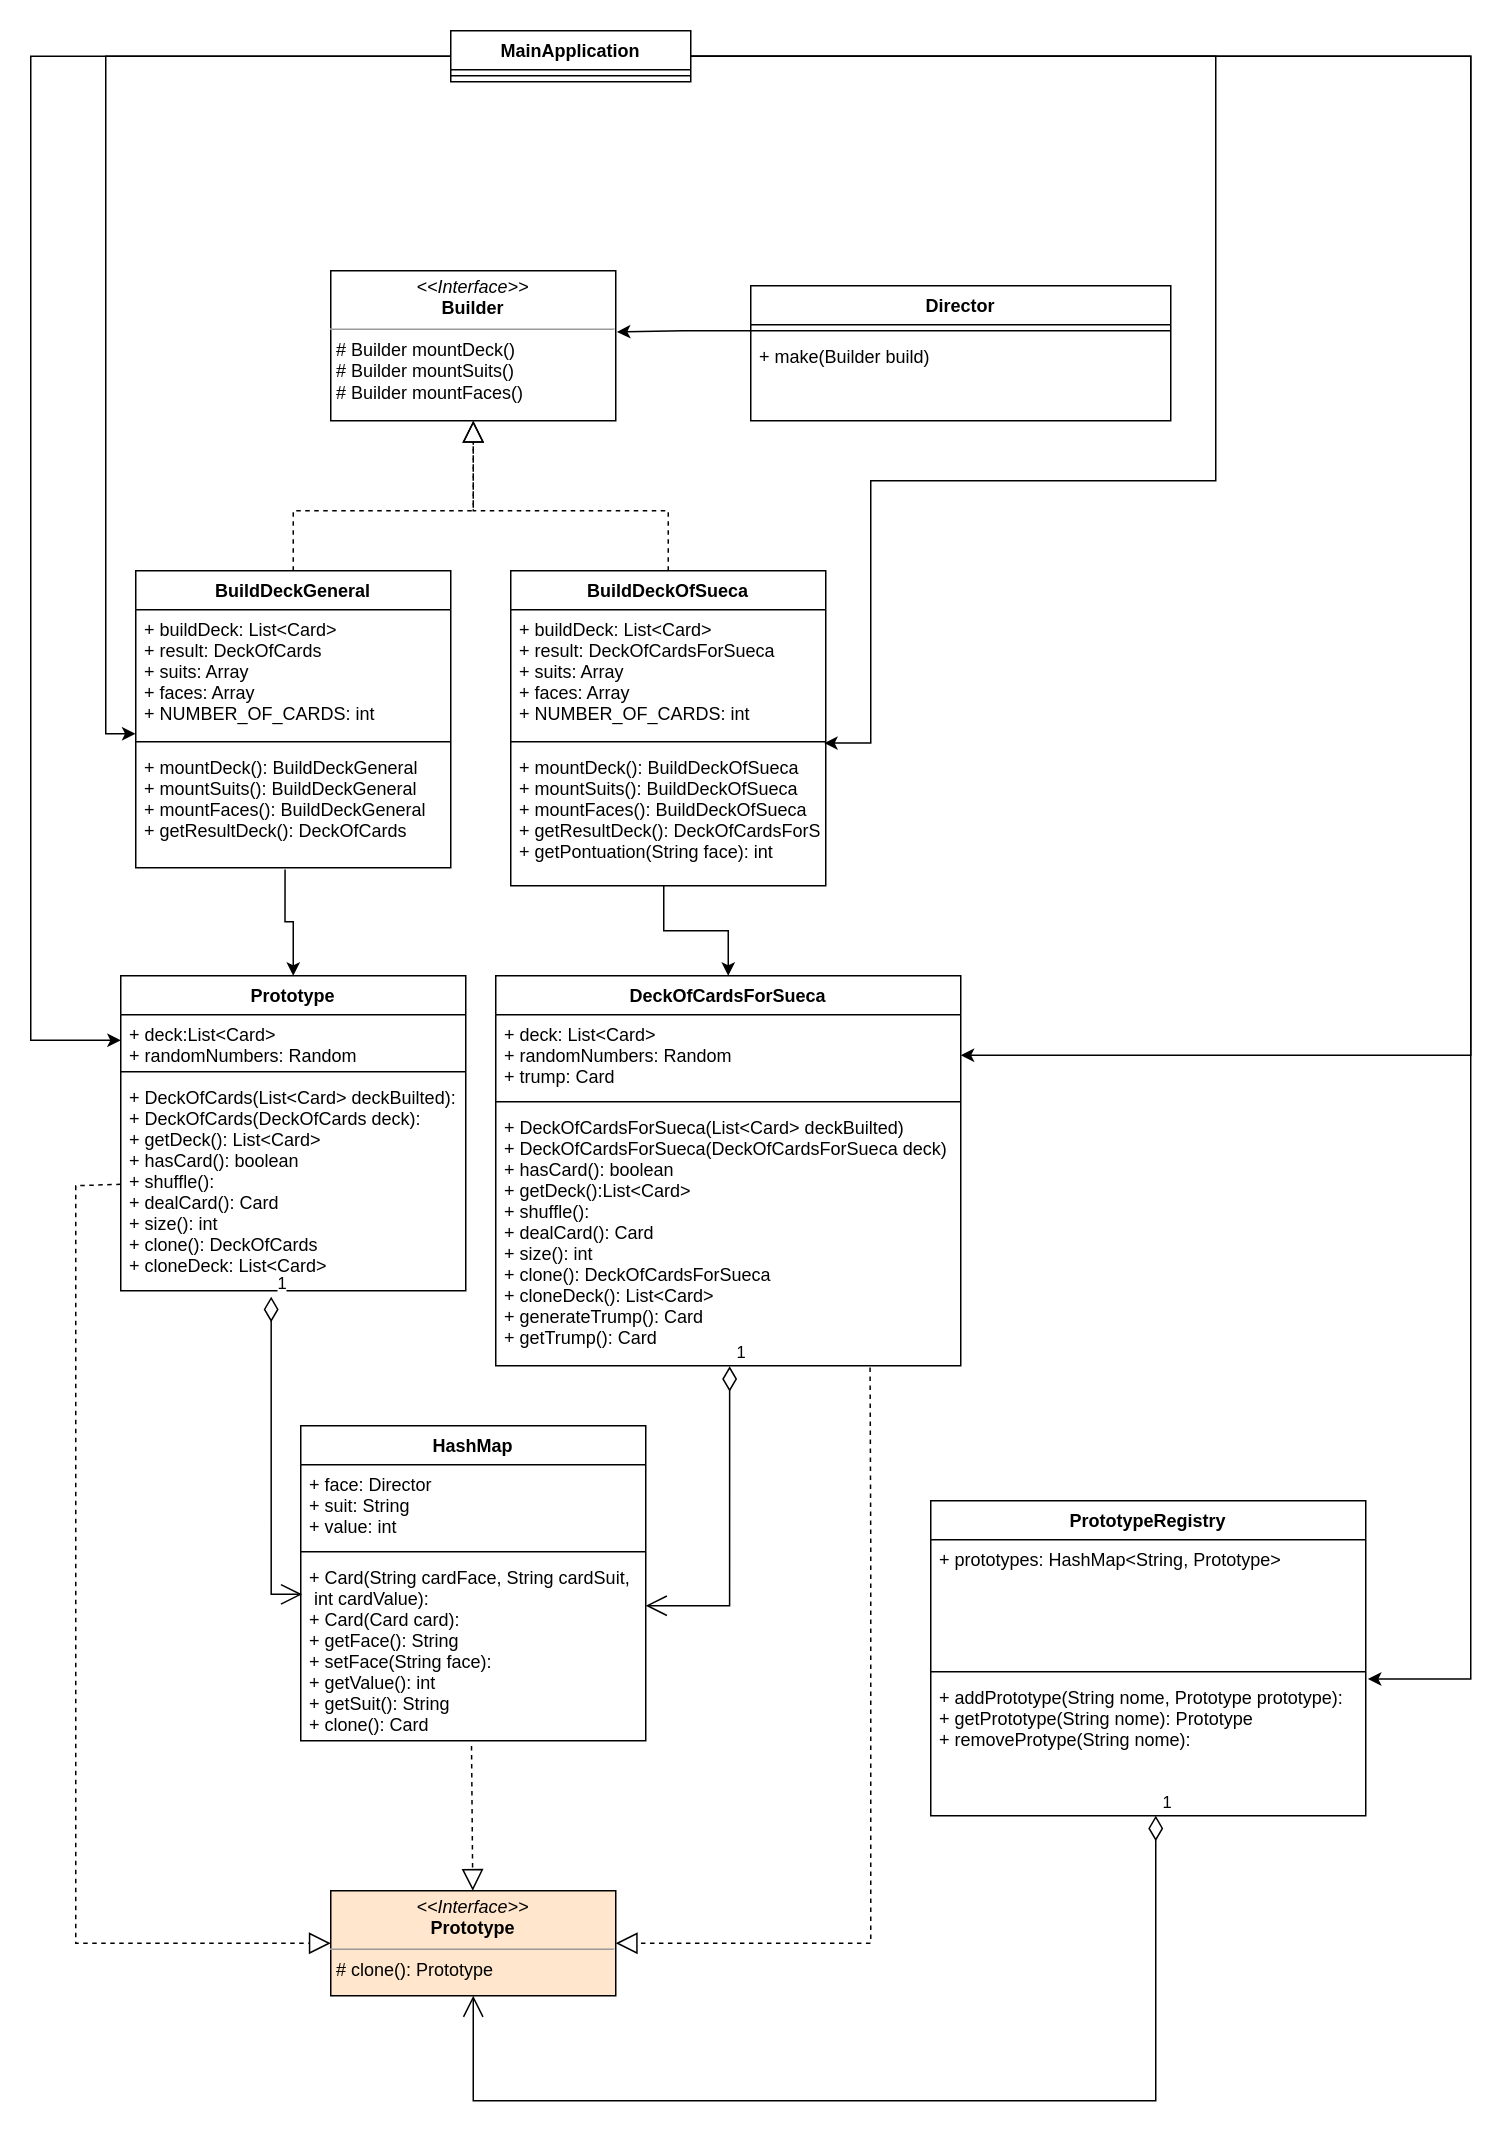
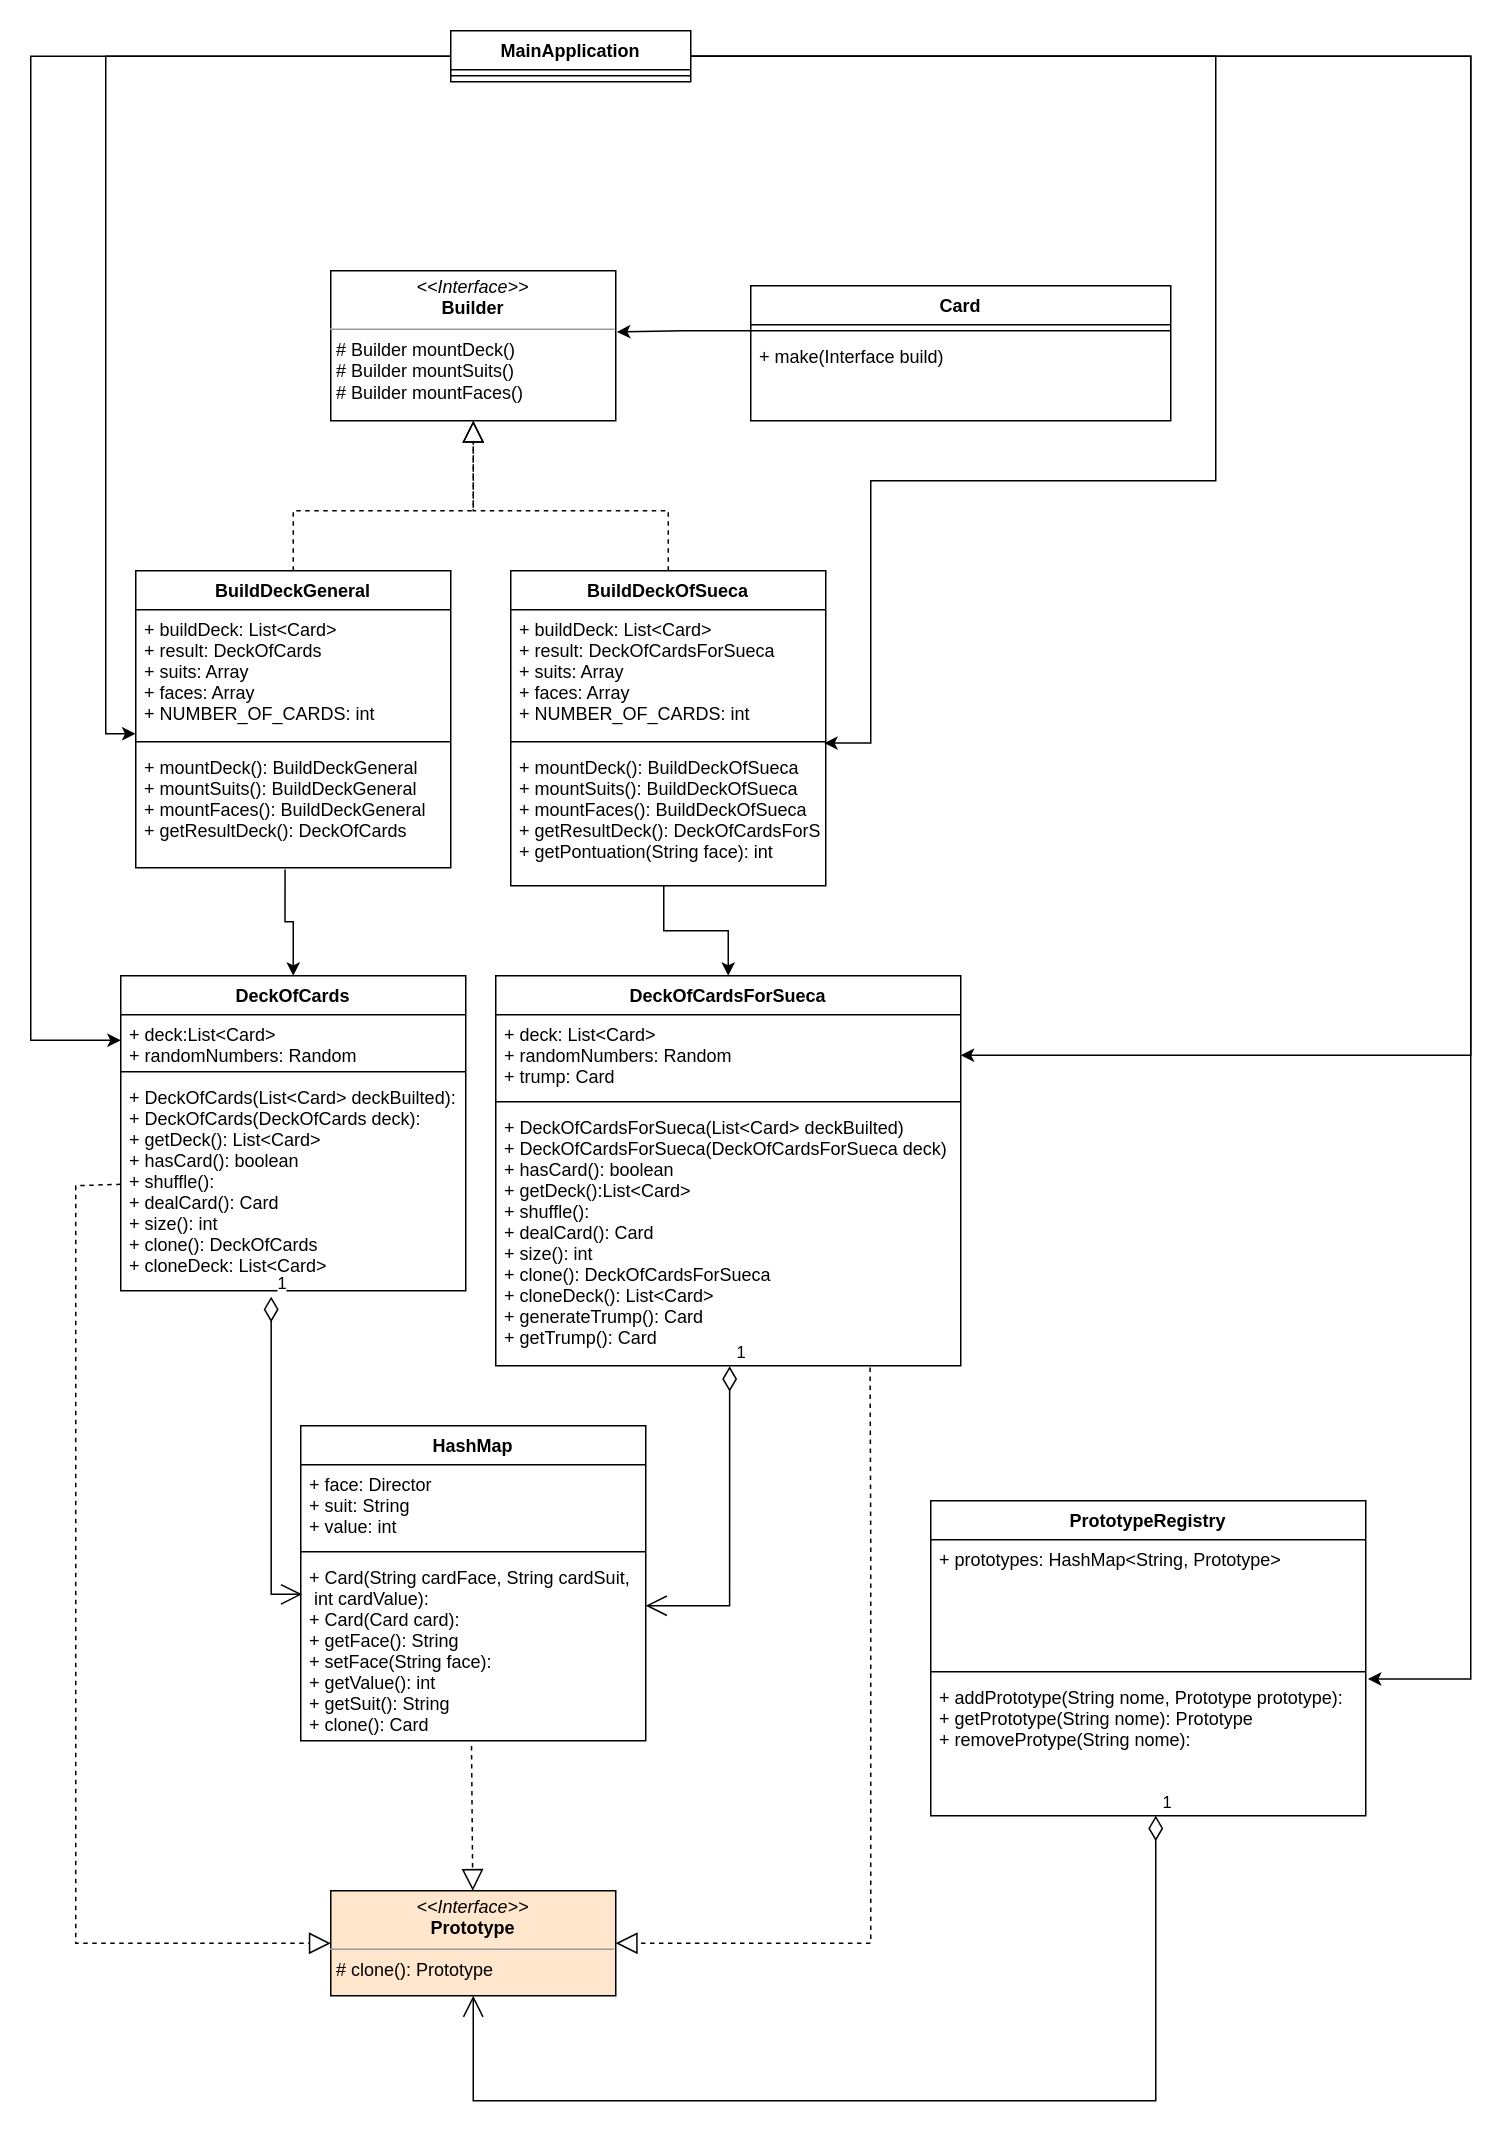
node "Director": label "Director" -> "Card"
node "+ make(Builder build)": label "+ make(Builder build)" -> "+ make(Interface build)"
node "Prototype": label "Prototype" -> "DeckOfCards"
